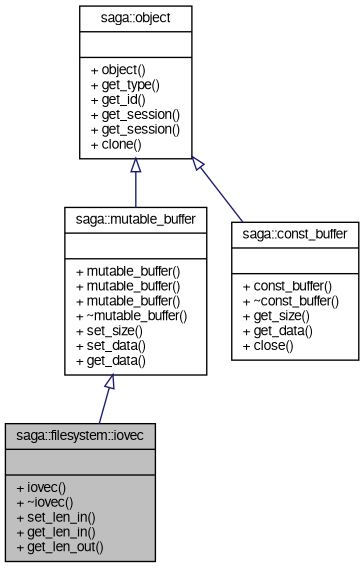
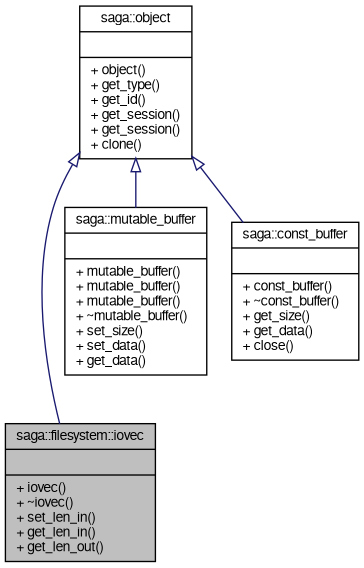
edge "saga::filesystem::iovec" -> "saga::mutable_buffer": now "saga::filesystem::iovec" -> "saga::object"
